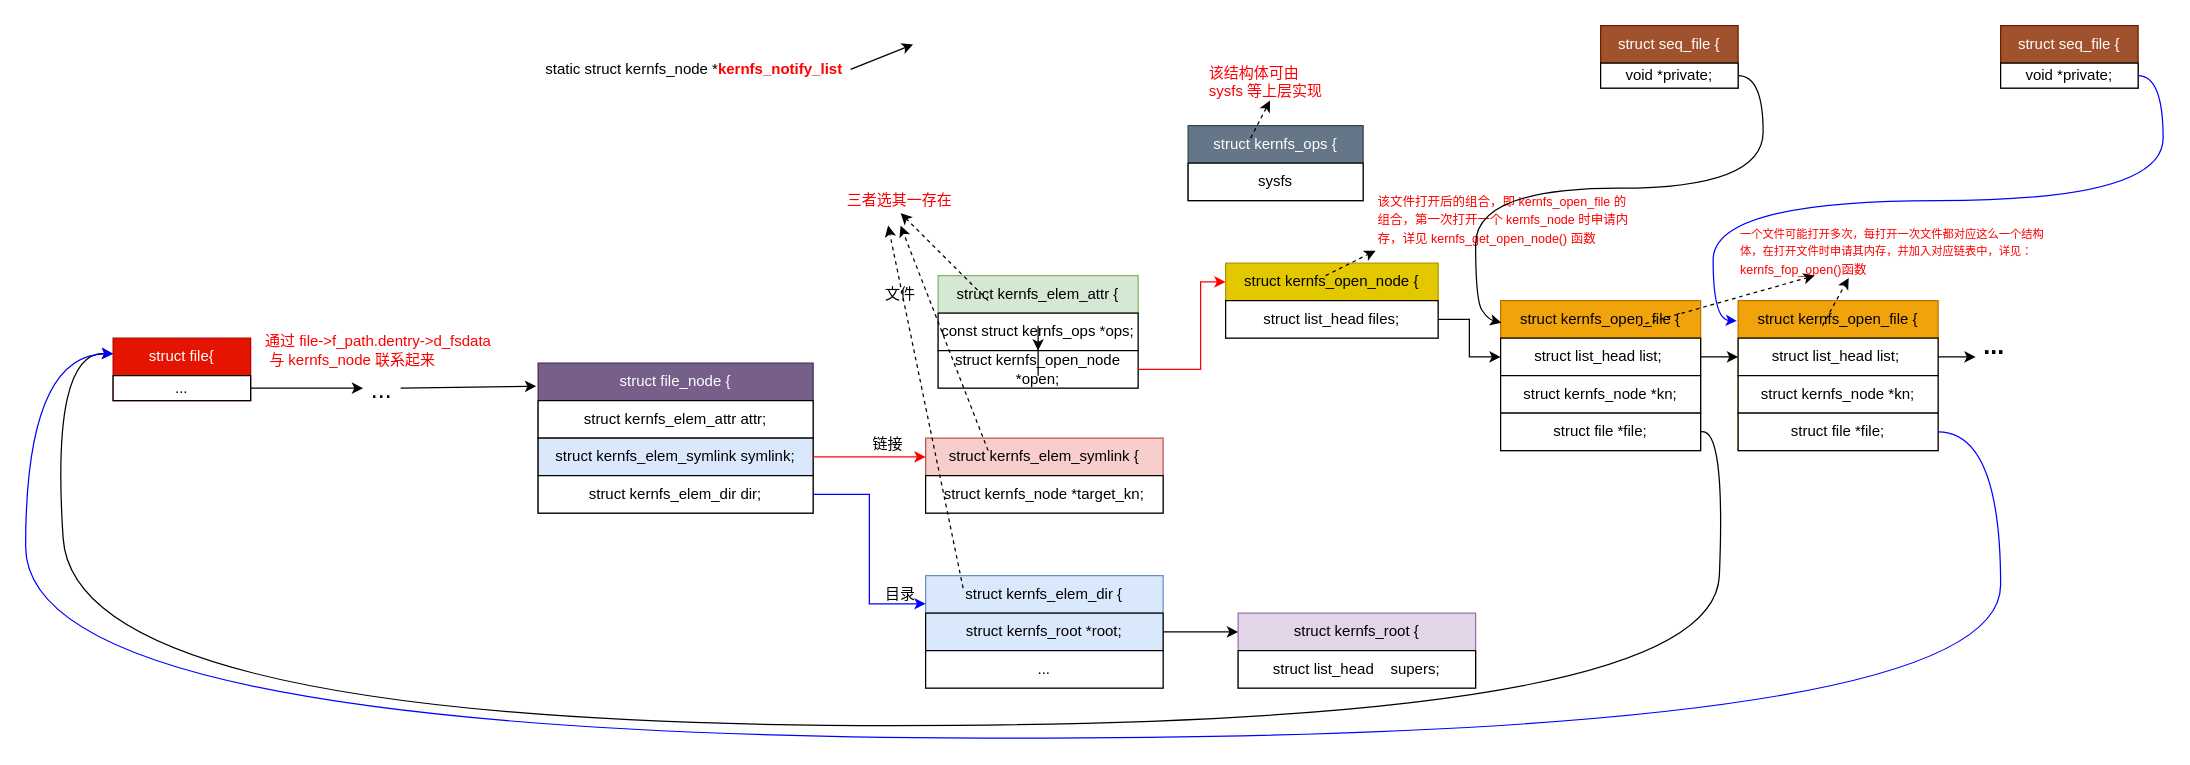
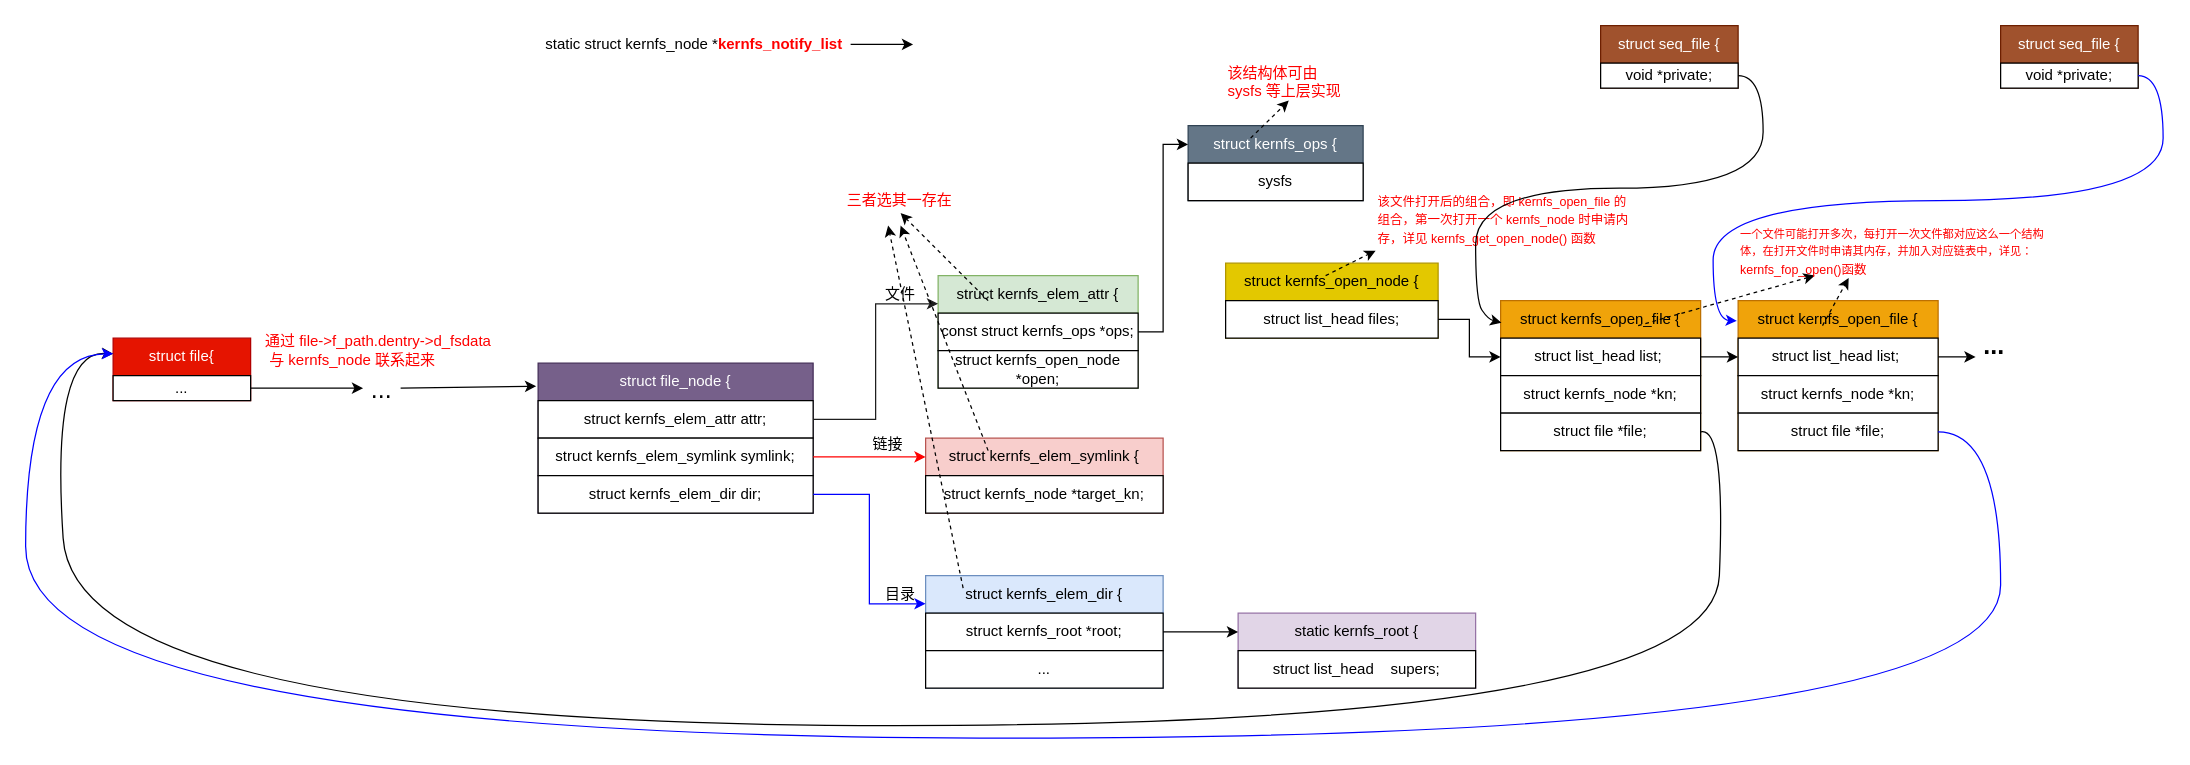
node "static struct kernfs_node *kernfs_notify_list": moved (694, 69) -> (694, 44)
node "该结构体可由 sysfs 等上层实现": moved (1270, 82) -> (1289, 82)
edge "struct kernfs_open_node *open;" -> "struct kernfs_open_node {": removed
edge "const struct kernfs_ops *ops;" -> "struct kernfs_open_node *open;": now "const struct kernfs_ops *ops;" -> "struct kernfs_ops {"
edge "struct kernfs_elem_attr attr;" -> "struct kernfs_elem_attr {": added
node "struct kernfs_elem_symlink symlink;": fillcolor #dae8fc -> #ffffff
node "struct kernfs_root *root;": fillcolor #dae8fc -> #ffffff
node "struct kernfs_root {": label "struct kernfs_root {" -> "static kernfs_root {"
